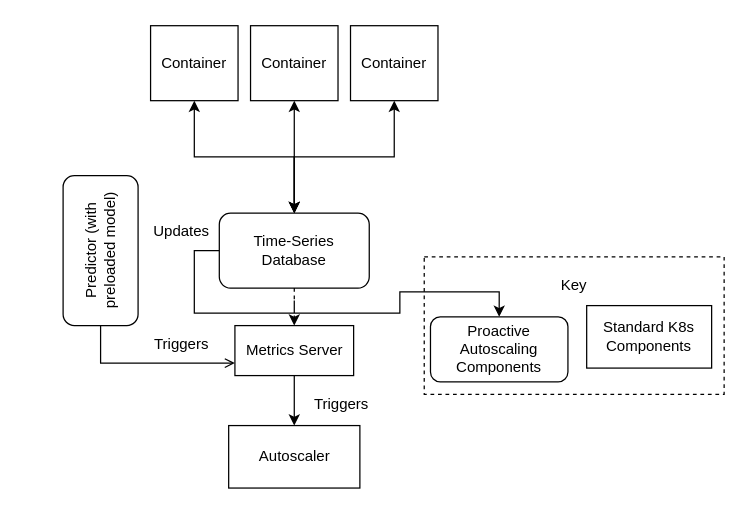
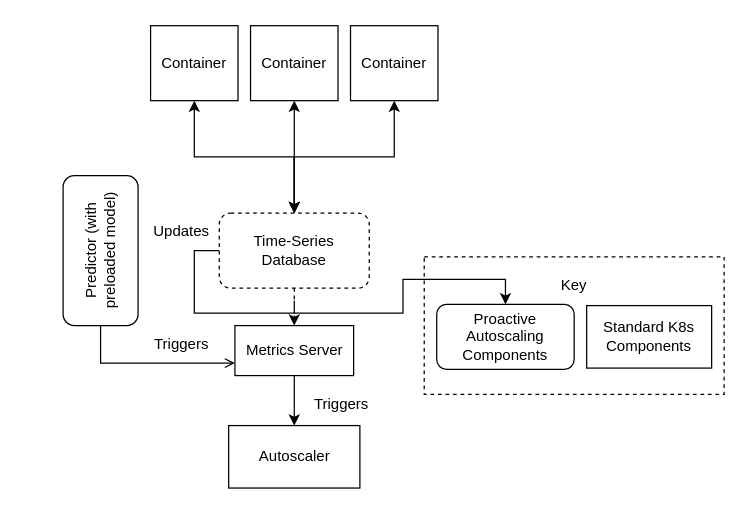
node "Time-Series Database": style solid -> dashed
node "Proactive Autoscaling Components": moved (499, 349) -> (506, 337)
